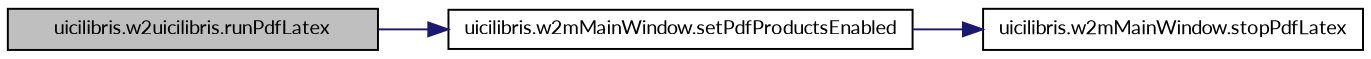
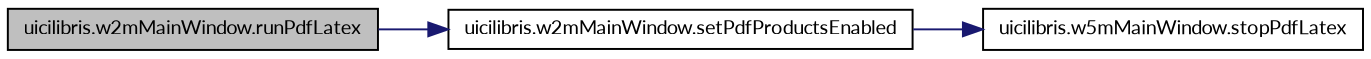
node "uicilibris.w2uicilibris.runPdfLatex": label "uicilibris.w2uicilibris.runPdfLatex" -> "uicilibris.w2mMainWindow.runPdfLatex"
node "uicilibris.w2mMainWindow.stopPdfLatex": label "uicilibris.w2mMainWindow.stopPdfLatex" -> "uicilibris.w5mMainWindow.stopPdfLatex"
